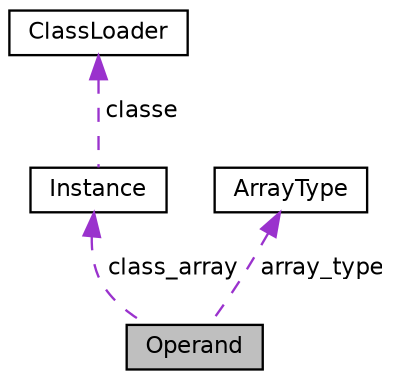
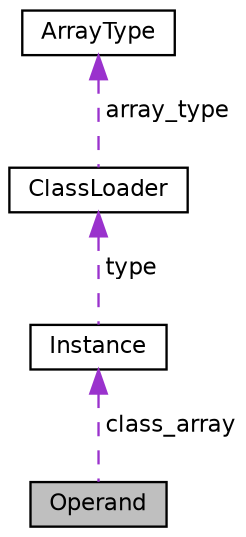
edge "Instance" -> "ClassLoader": label " classe" -> " type"
edge "Operand" -> "ArrayType": now "ClassLoader" -> "ArrayType"
